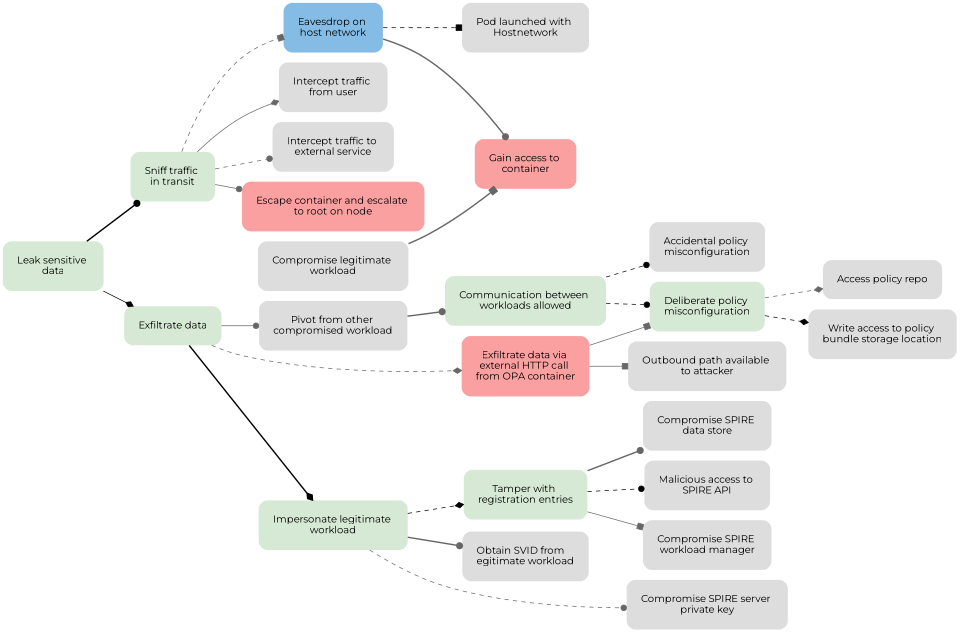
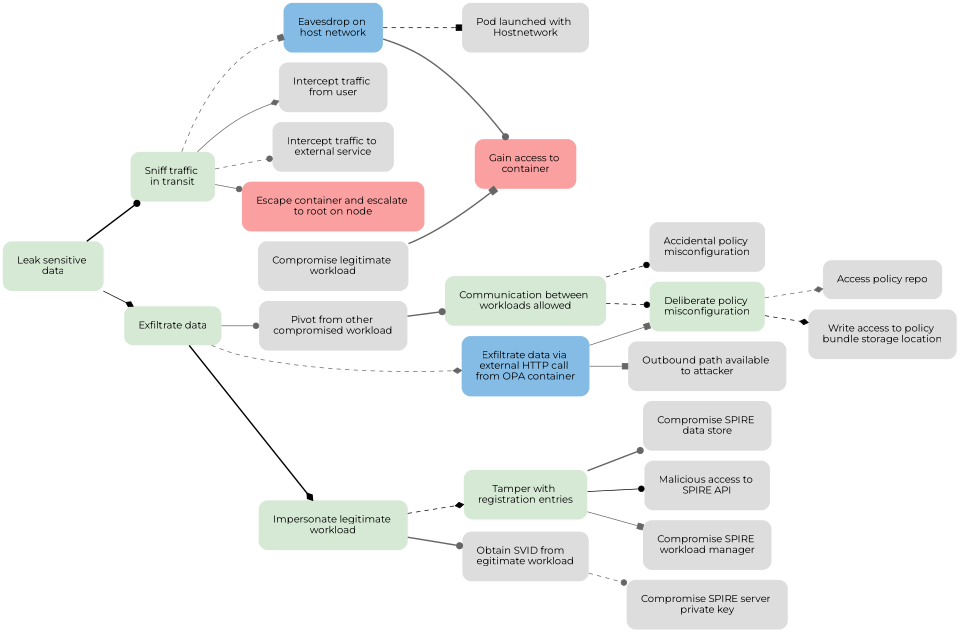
node "Exfiltrate data via external HTTP call from OPA container": fillcolor #faa0a0 -> #84bce6
edge "Tamper with registration entries" -> "Malicious access to SPIRE API": style dashed -> solid
edge "Impersonate legitimate workload" -> "Compromise SPIRE server private key": now "Obtain SVID from egitimate workload" -> "Compromise SPIRE server private key"
